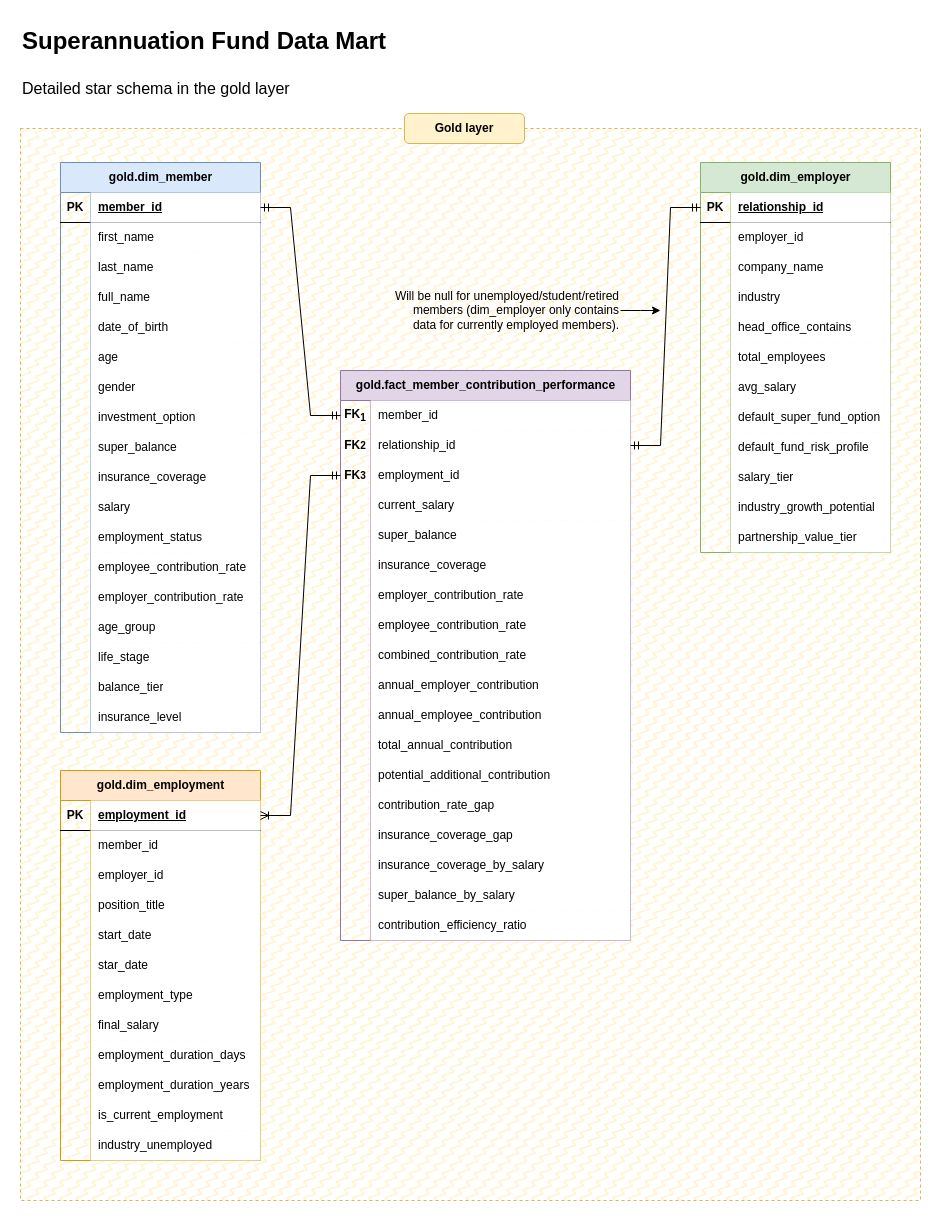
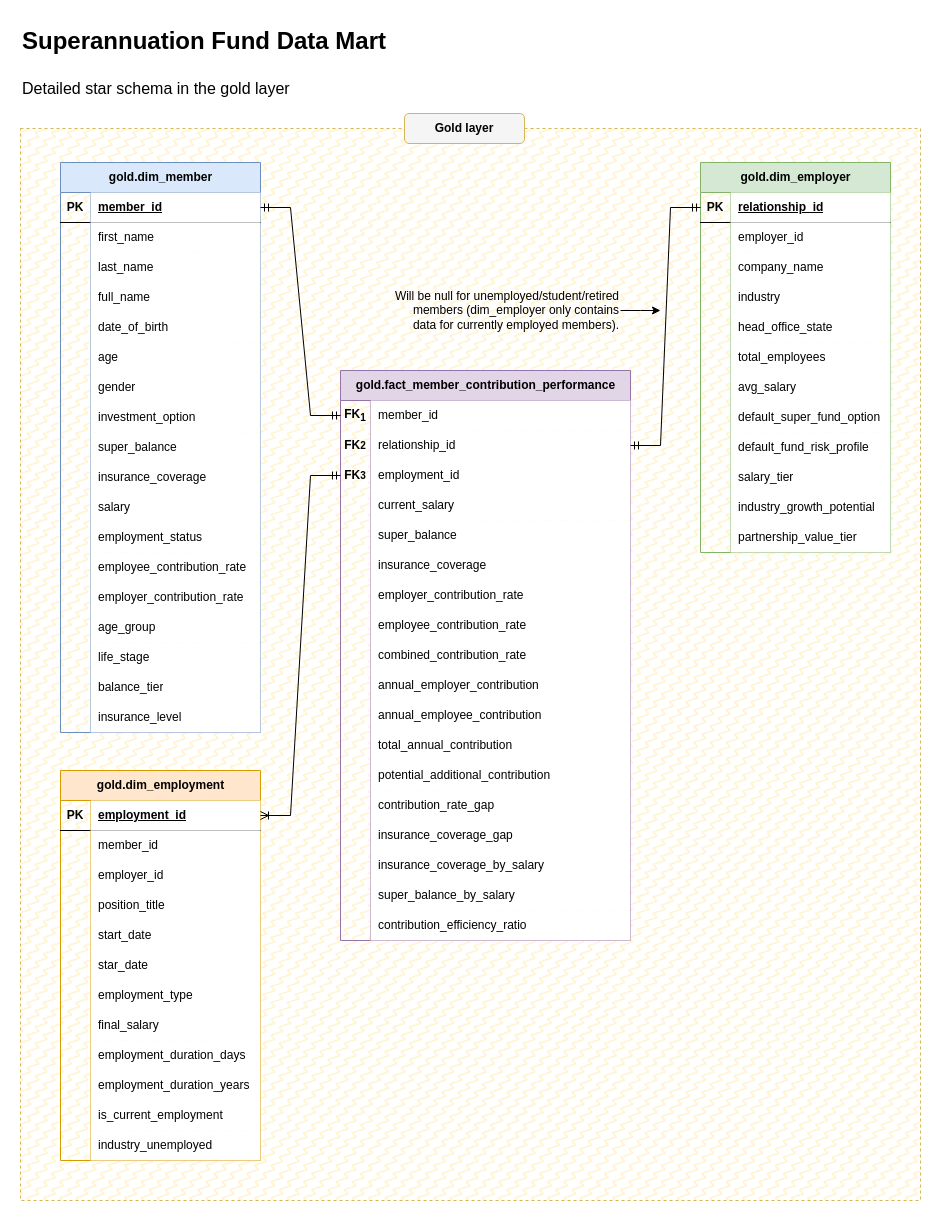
node "Gold layer": fillcolor #fff2cc -> #f5f5f5
node "head_office_contains": label "head_office_contains" -> "head_office_state"
